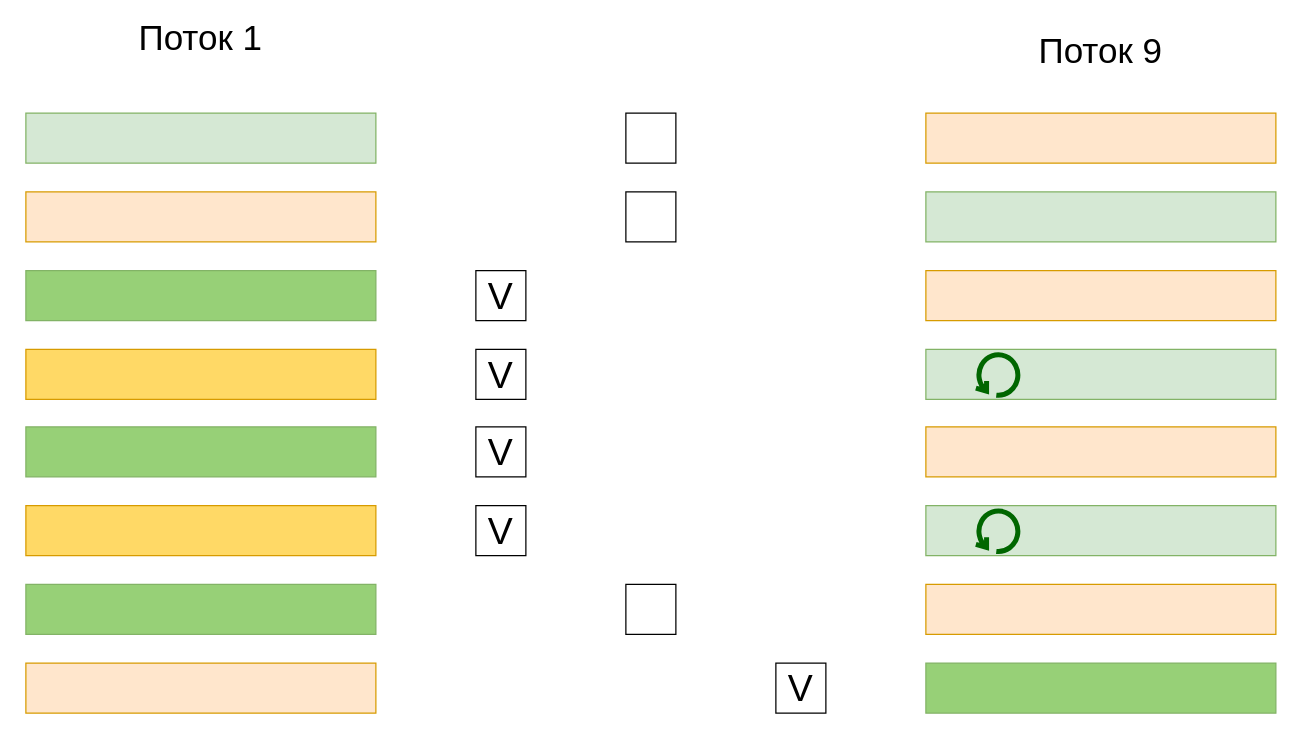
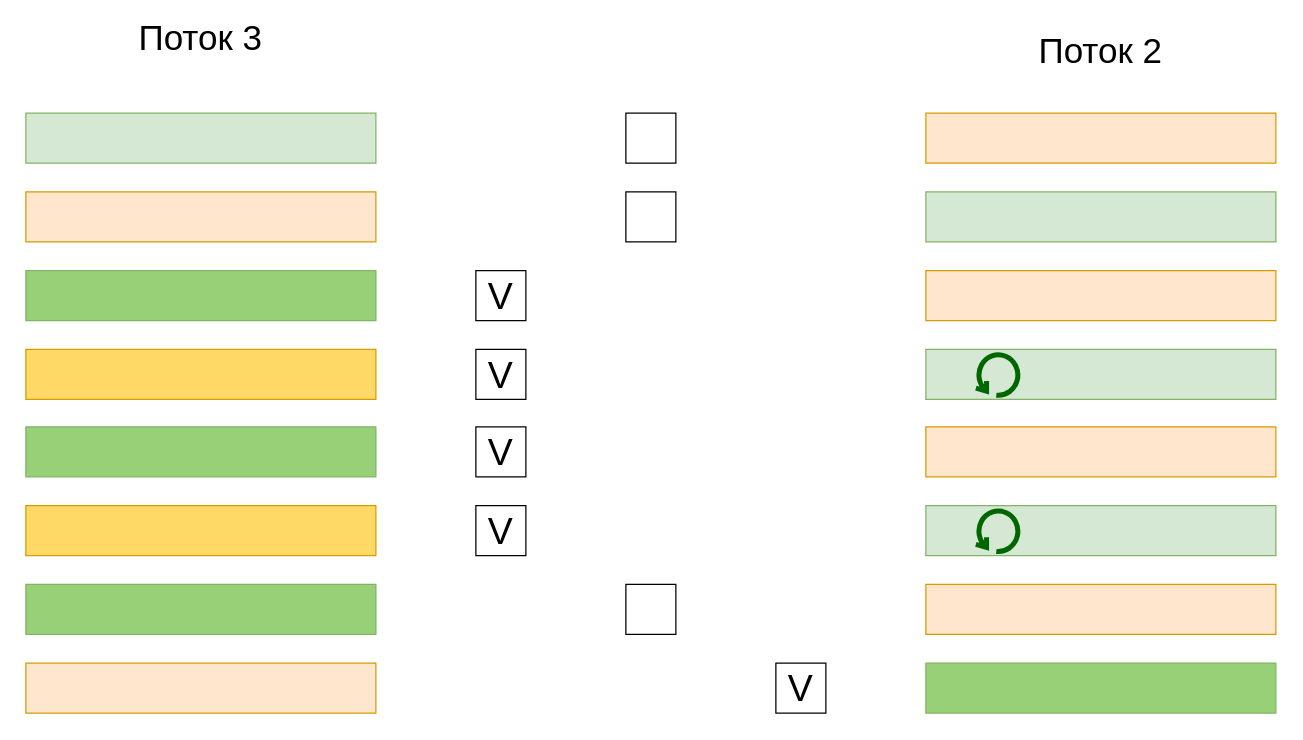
node "Поток 1": label "Поток 1" -> "Поток 3"
node "Поток 9": label "Поток 9" -> "Поток 2"
